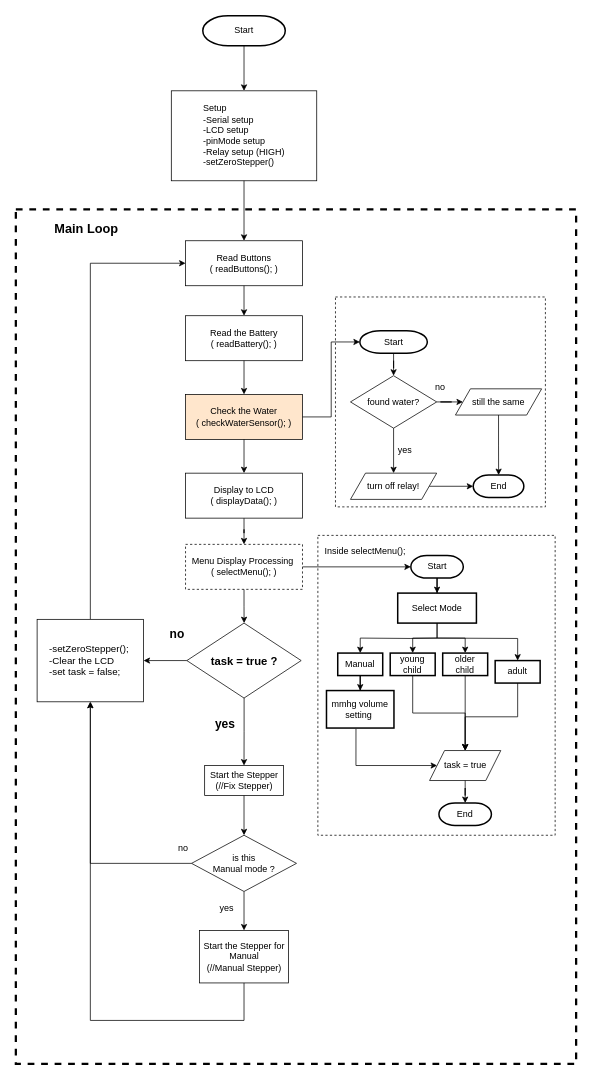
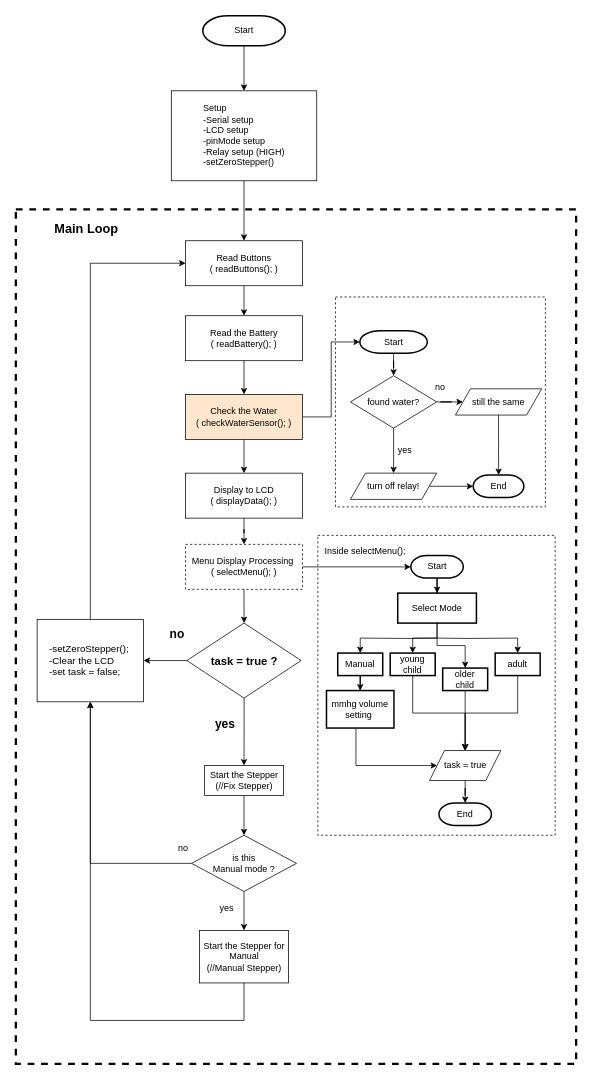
node "older child": moved (465, 664) -> (465, 679)
node "adult": moved (518, 672) -> (518, 664)
